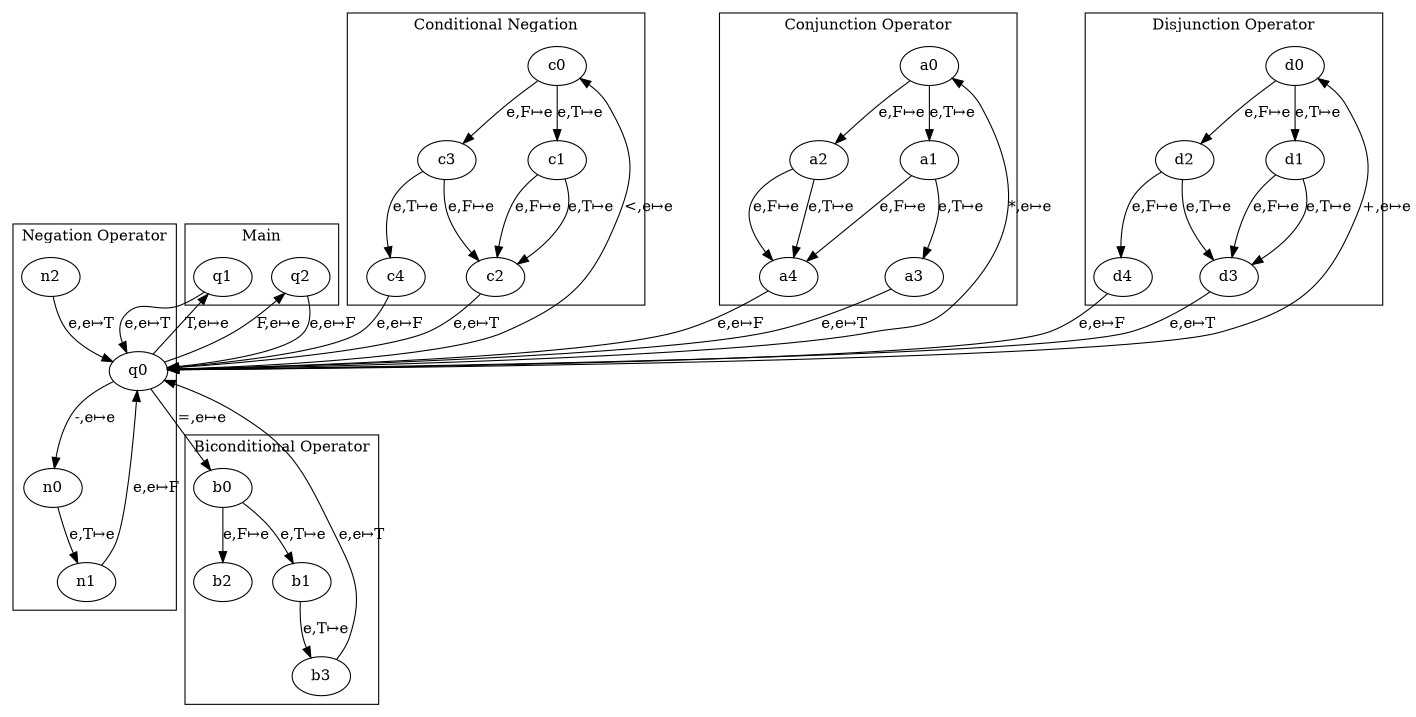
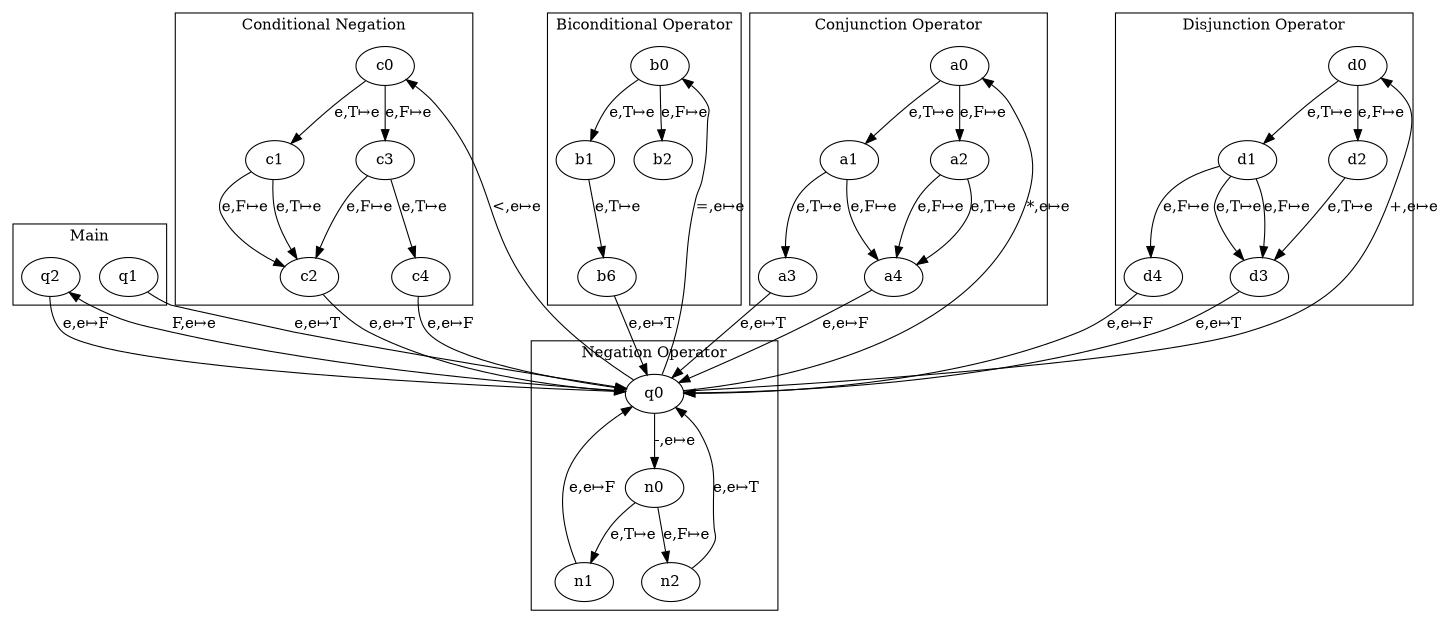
edge "d2" -> "d4": now "d1" -> "d4"
edge "q0" -> "q1": removed, label "T,e↦e"
edge "n0" -> "n2": added, label "e,F↦e"
node "b3": label "b3" -> "b6"
